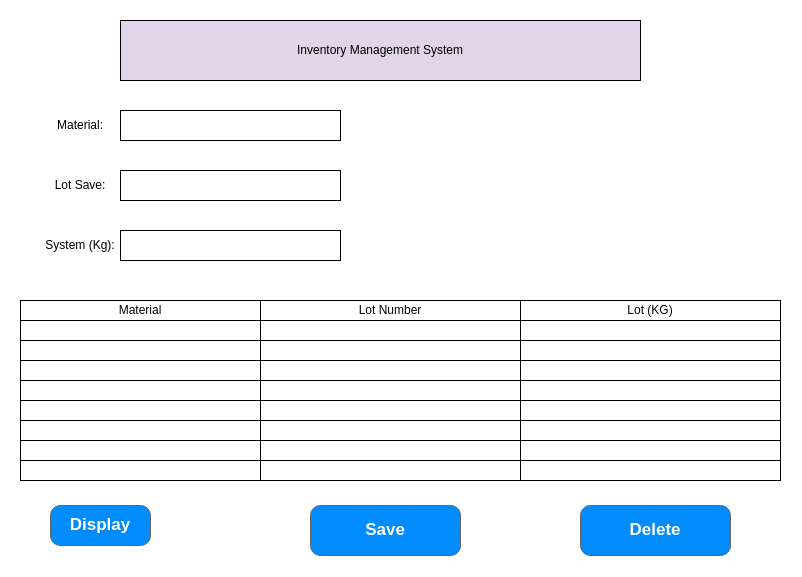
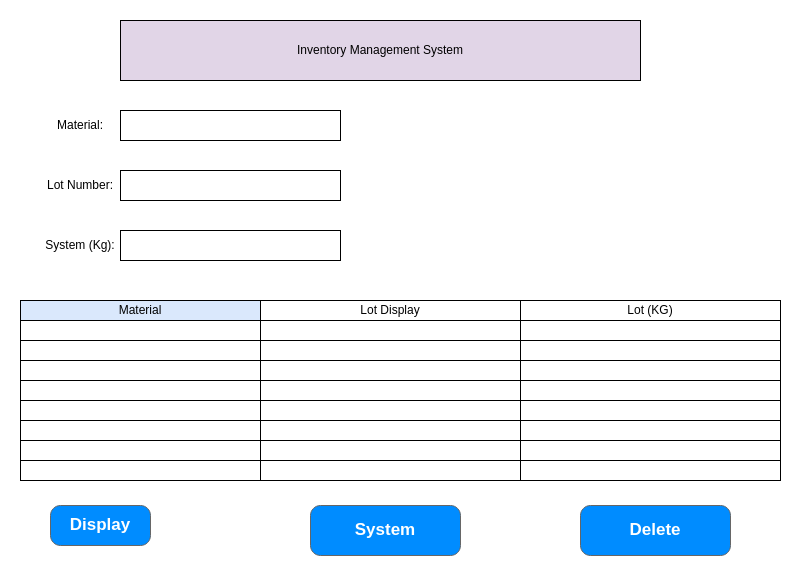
node "Lot Save:": label "Lot Save:" -> "Lot Number:"
node "Material": fillcolor #ffffff -> #dae8fc
node "Lot Number": label "Lot Number" -> "Lot Display"
node "Save": label "Save" -> "System"
